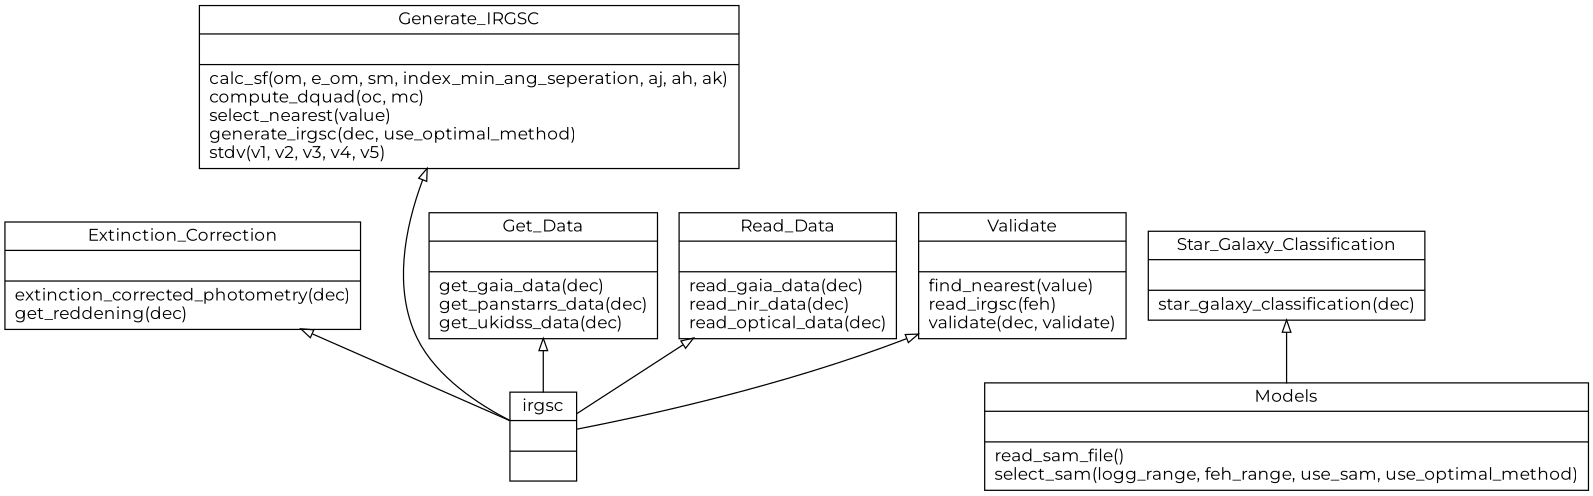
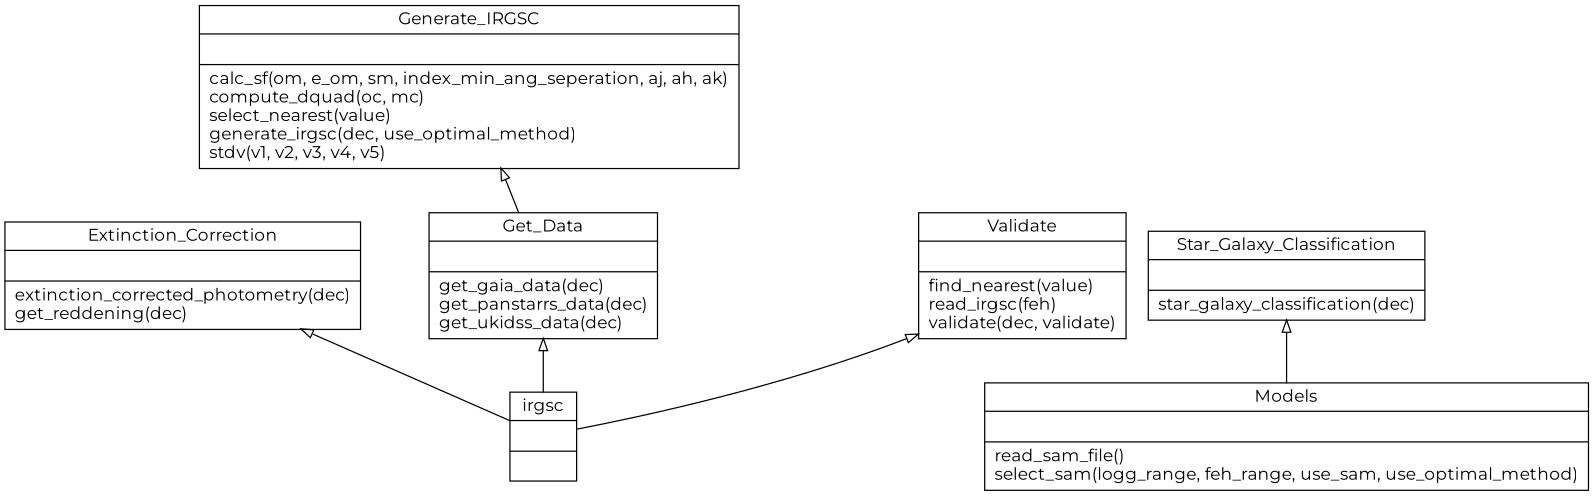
node "Read_Data": removed
edge "irgsc" -> "Generate_IRGSC": now "Get_Data" -> "Generate_IRGSC"
